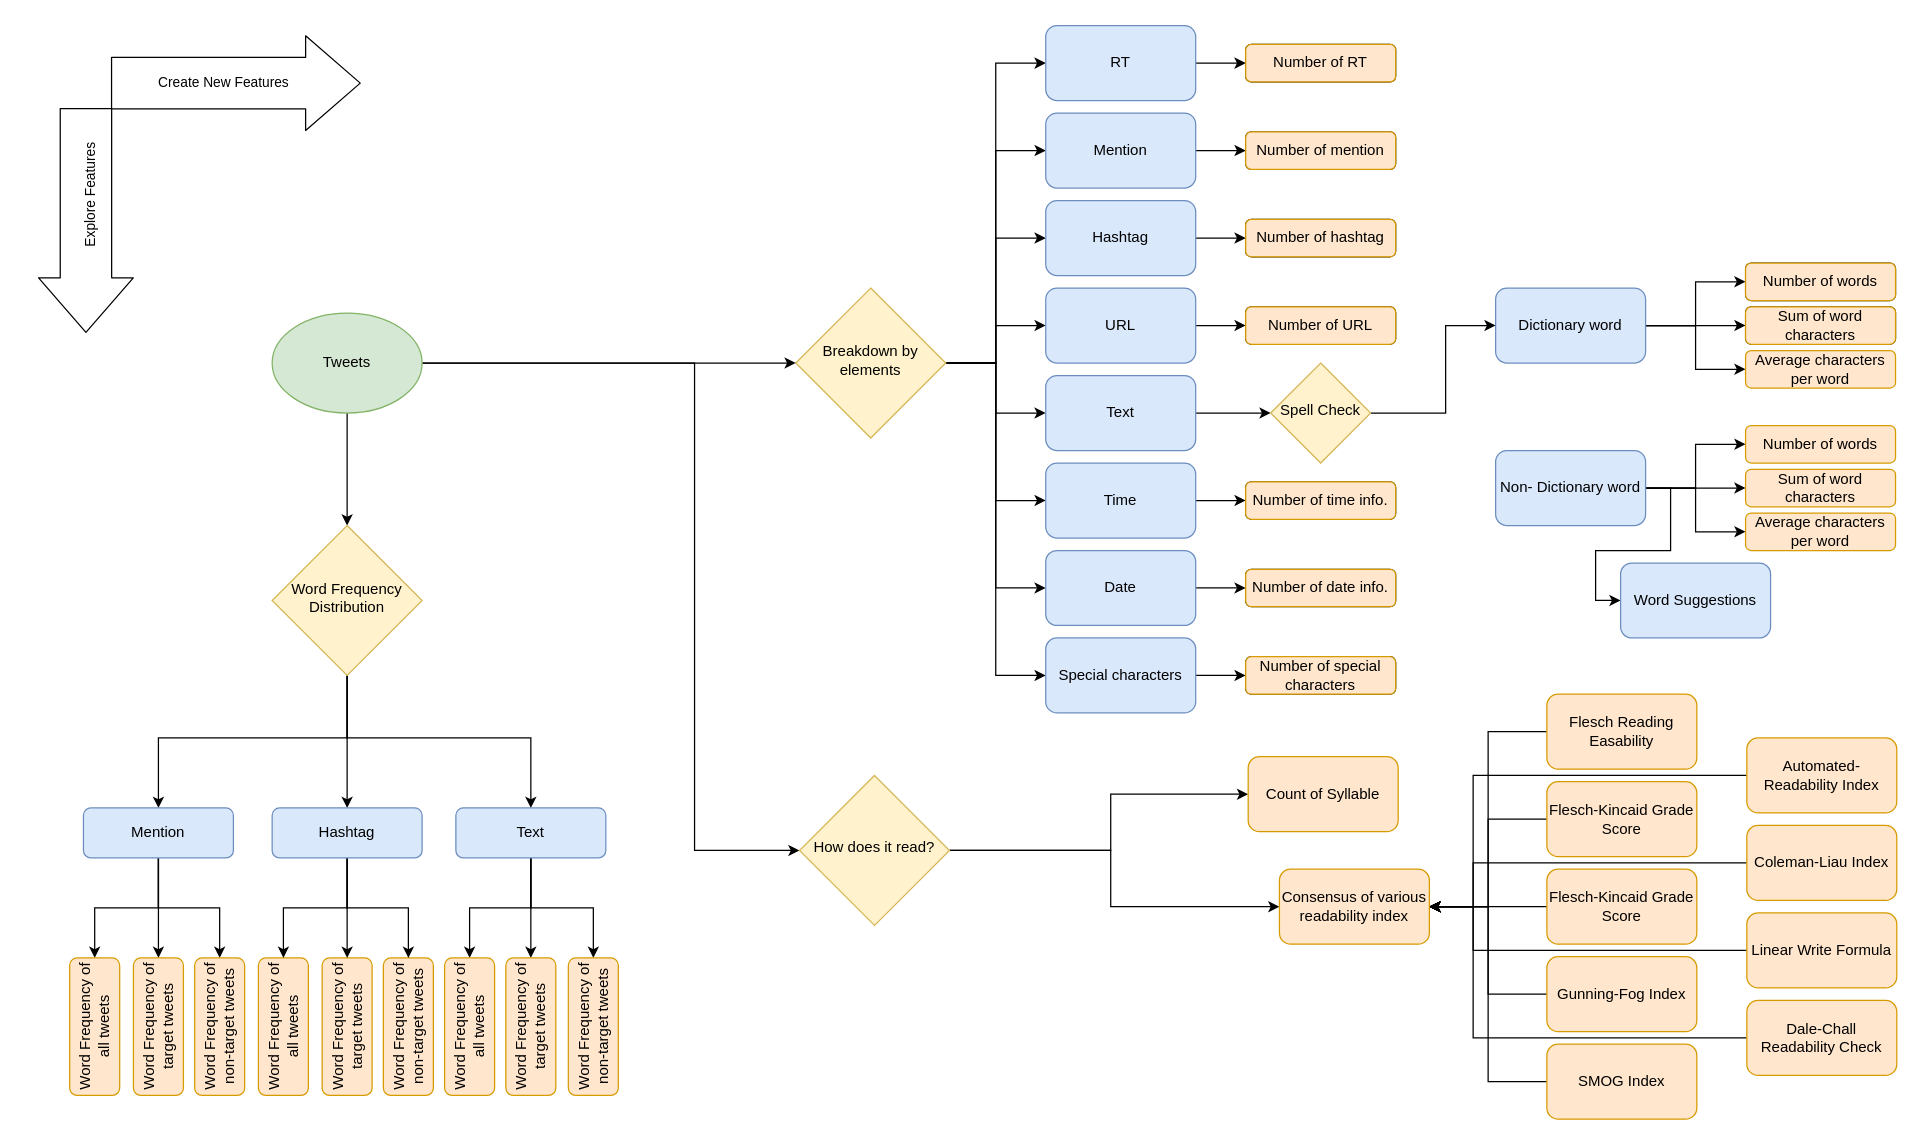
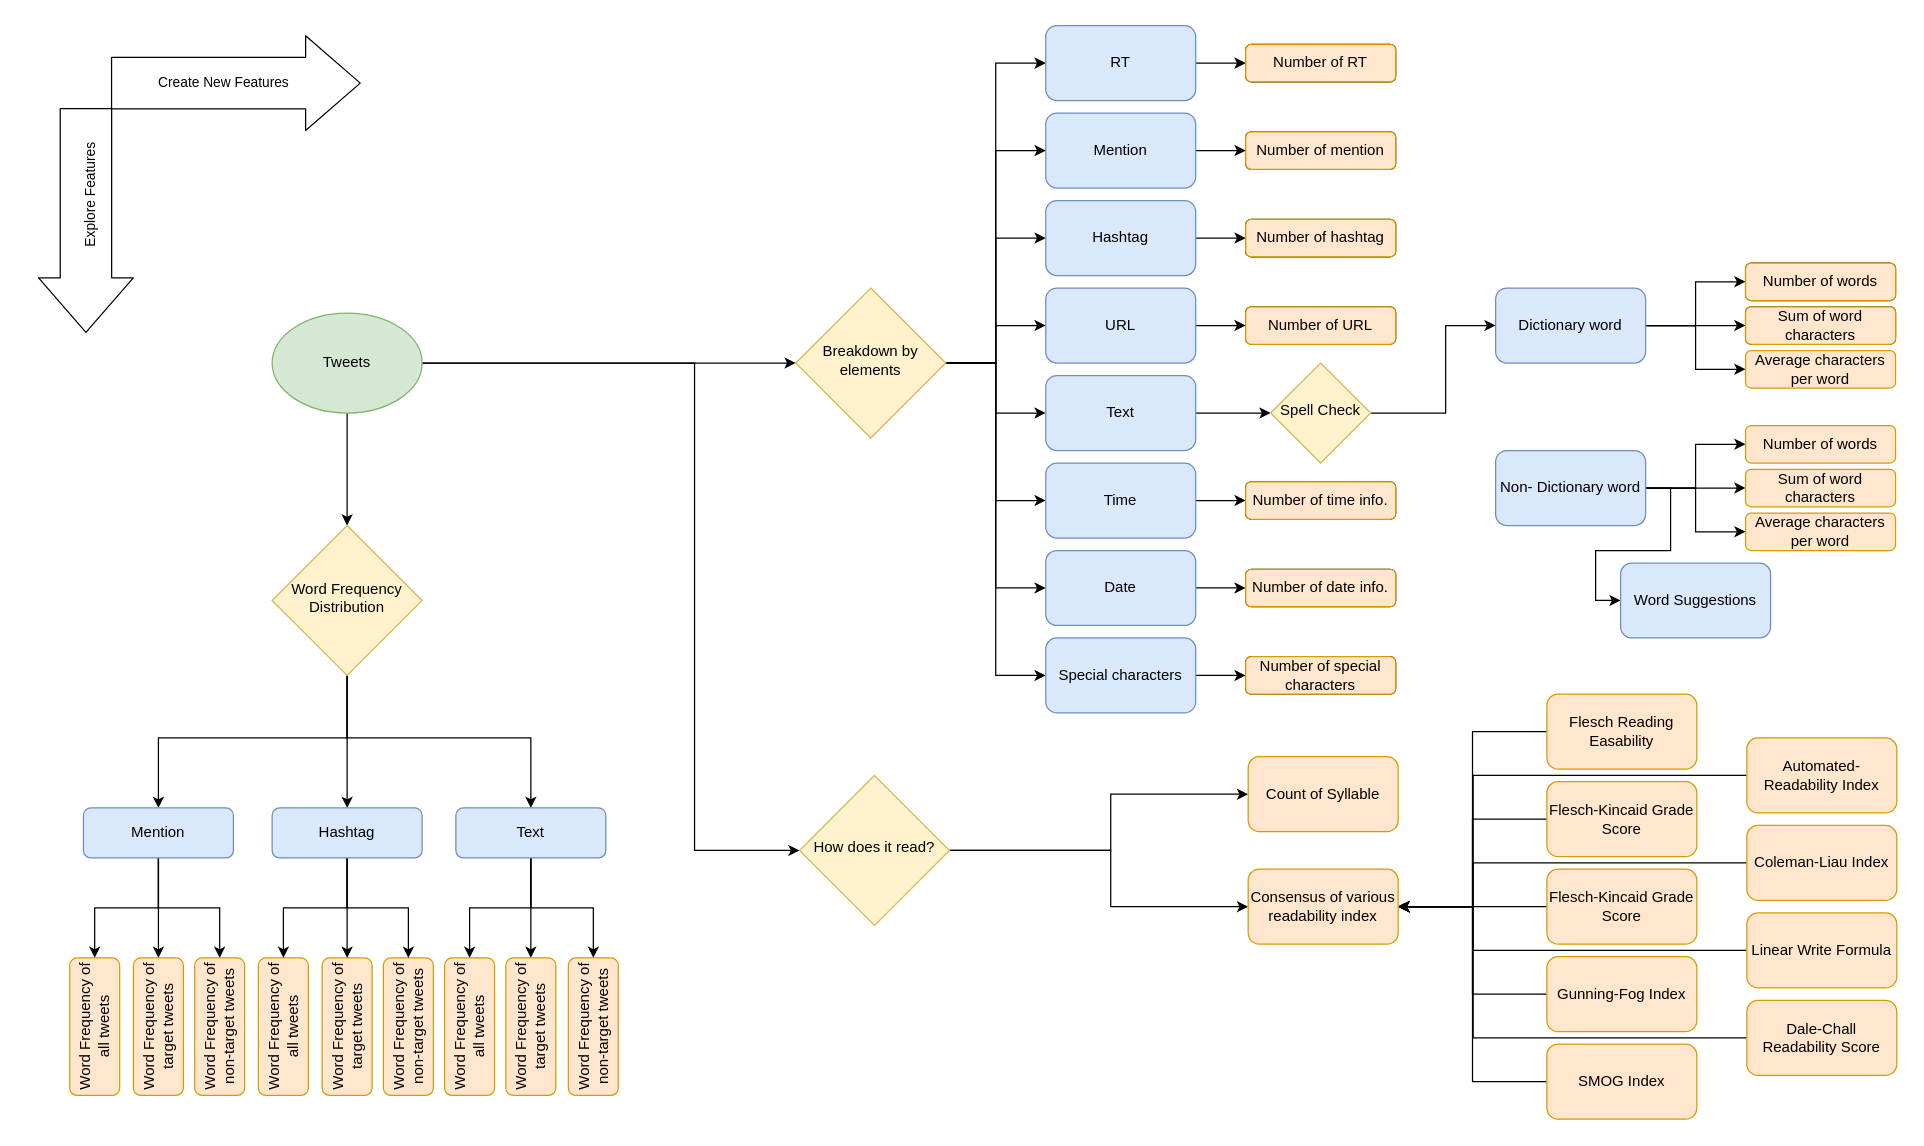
node "Consensus of various readability index": moved (1354, 907) -> (1323, 907)
node "Dale-Chall Readability Check": label "Dale-Chall Readability Check" -> "Dale-Chall Readability Score"
